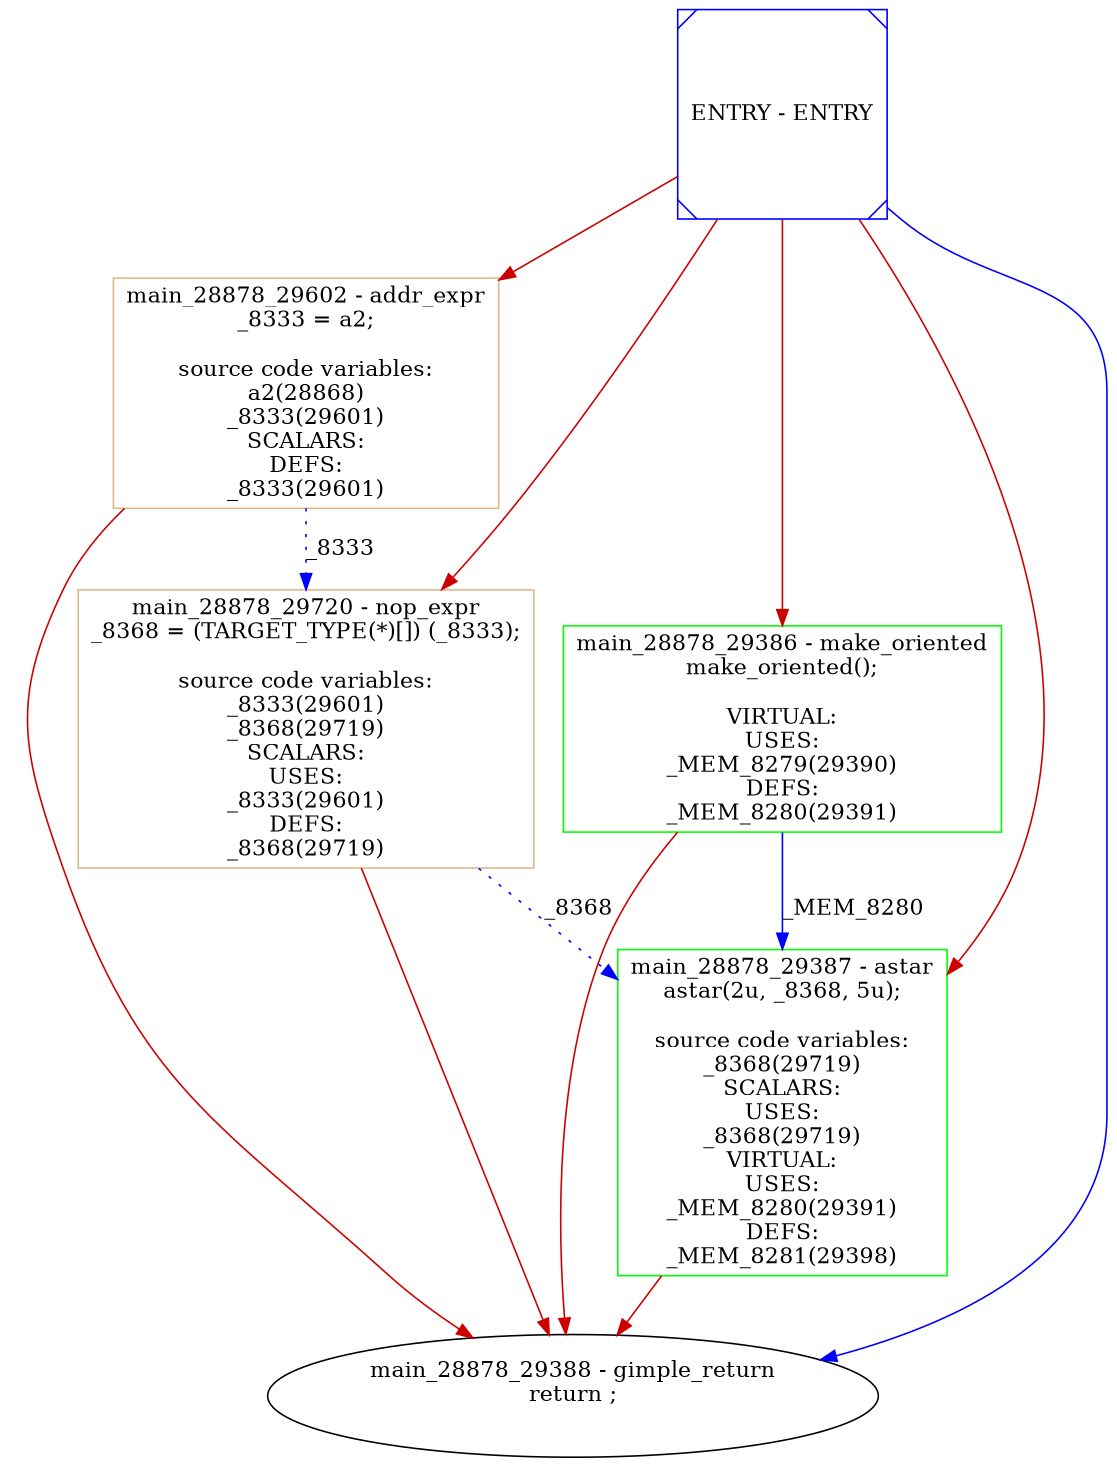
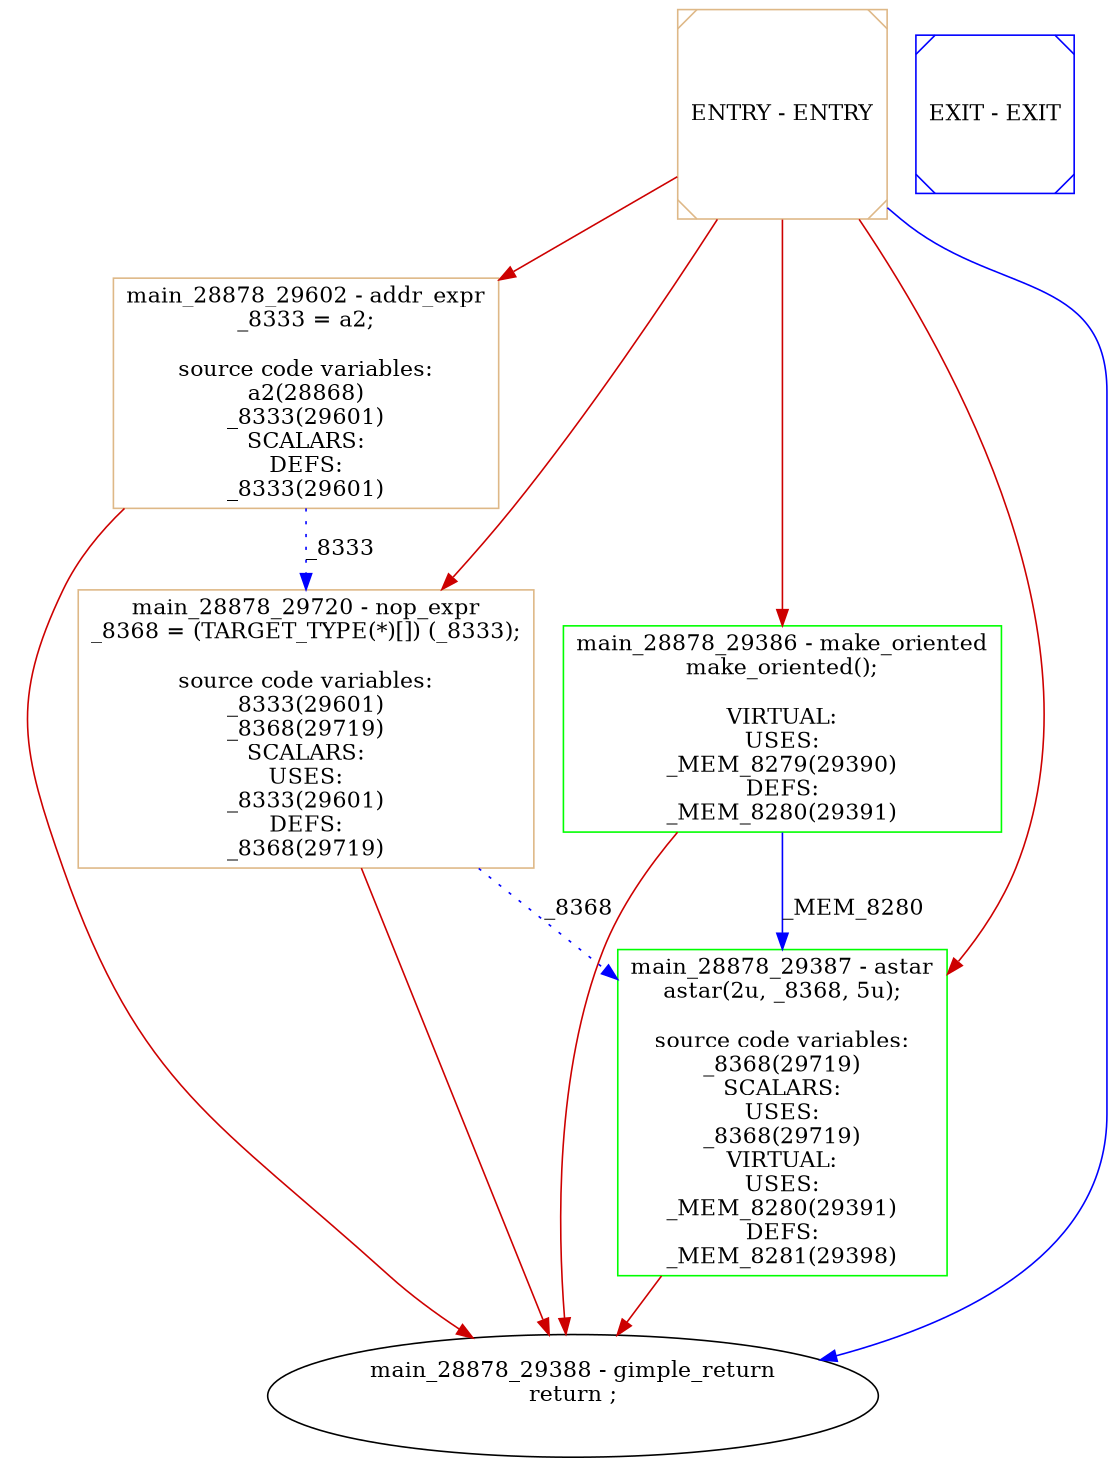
node "ENTRY - ENTRY": color blue -> burlywood
node "EXIT - EXIT": added
